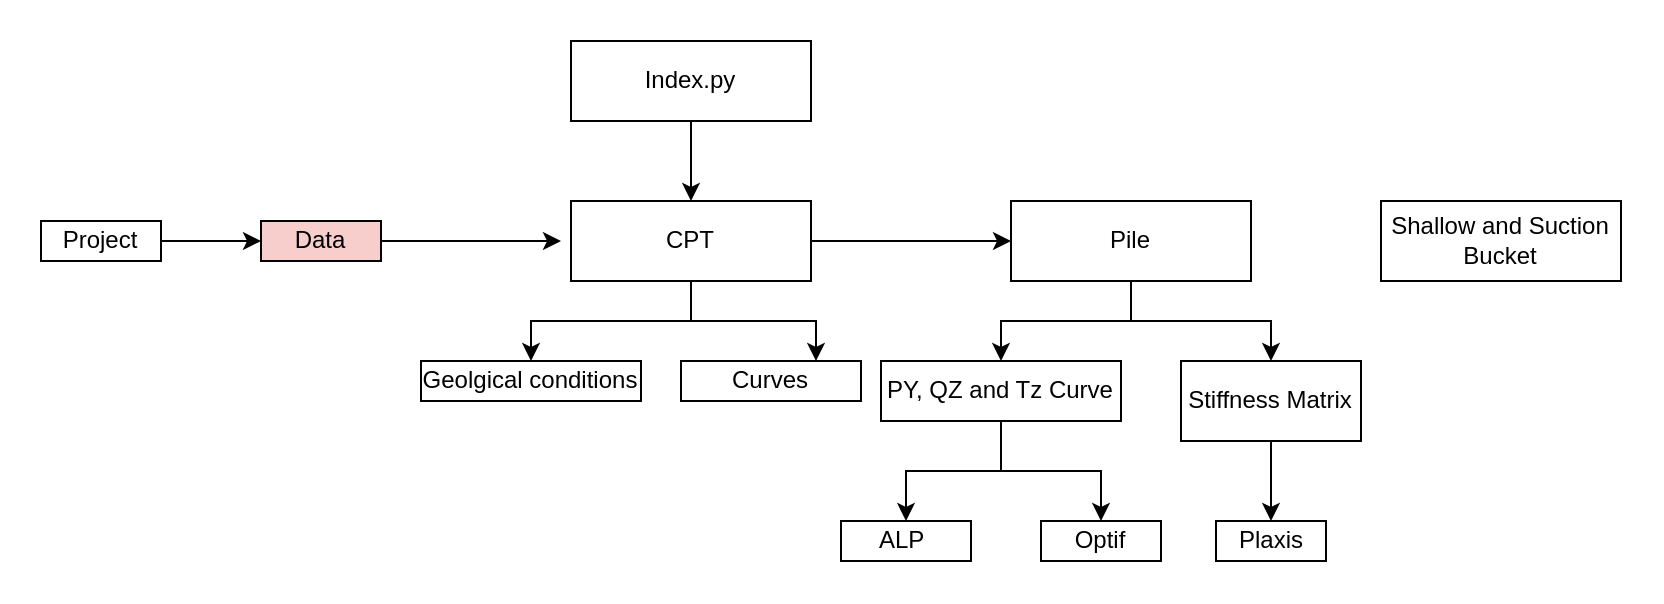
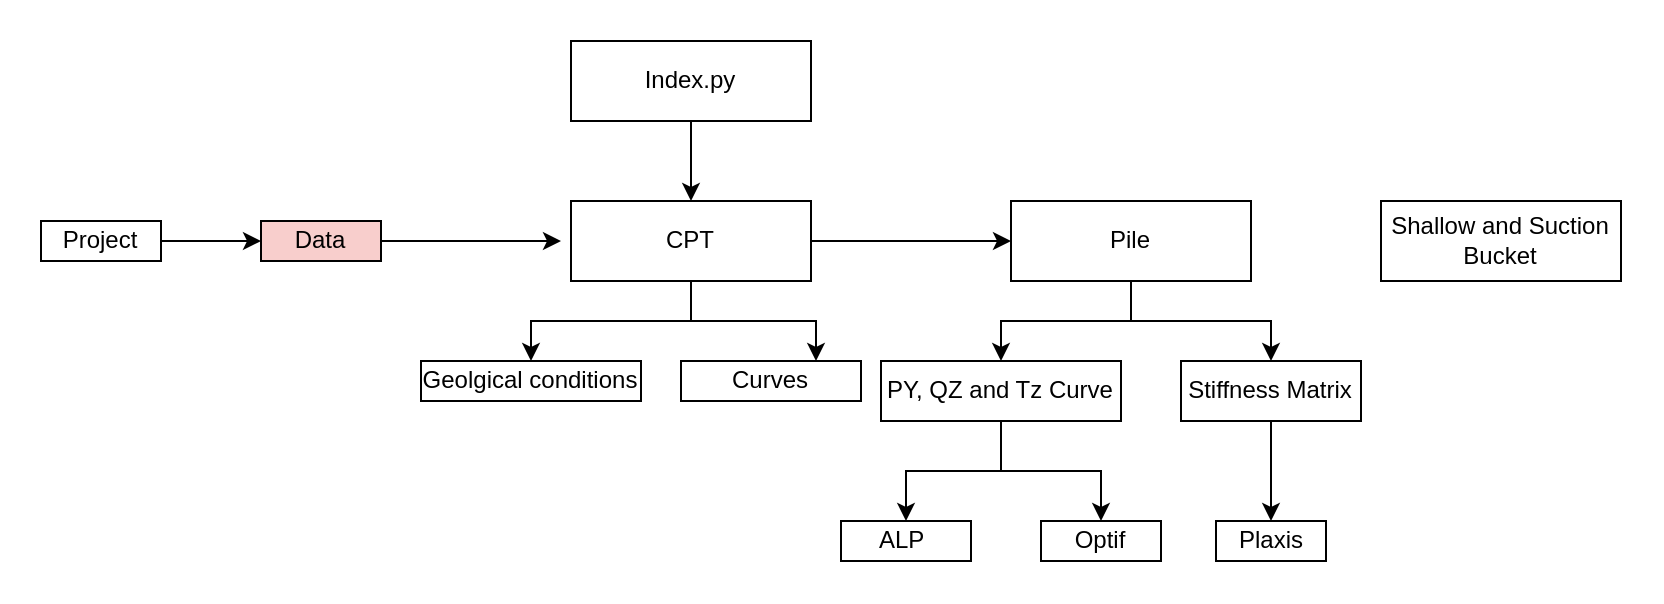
node "Stiffness Matrix": size 180x80 -> 180x60
